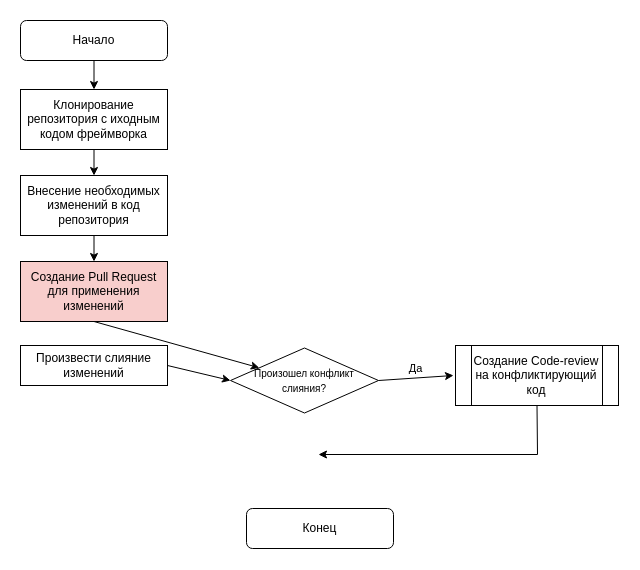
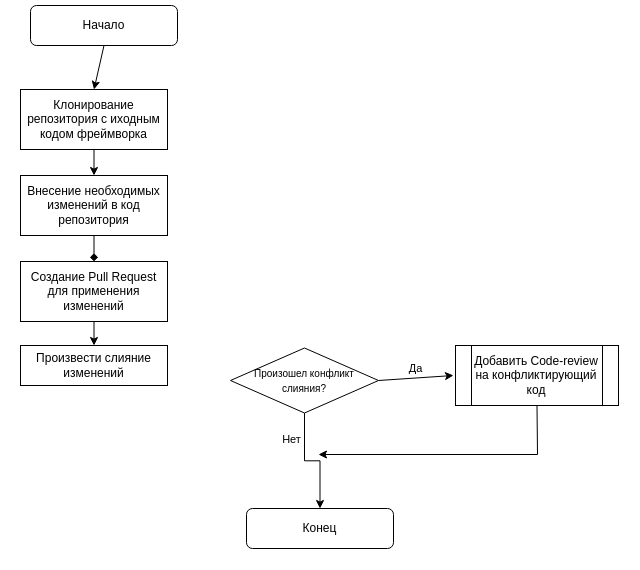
node "Начало": moved (94, 41) -> (104, 26)
edge "Внесение необходимых изменений в код репозитория" -> "Создание Pull Request для применения изменений": arrowhead classic -> diamond
node "Создание Pull Request для применения изменений": fillcolor #f8cecc -> #ffffff
edge "Создание Pull Request для применения изменений" -> "Произошел конфликт слияния?": now "Создание Pull Request для применения изменений" -> "Произвести слияние изменений"
edge "Произвести слияние изменений" -> "Произошел конфликт слияния?": removed
node "Создание Code-review на конфликтирующий код": label "Создание Code-review на конфликтирующий код" -> "Добавить Code-review на конфликтирующий код"
edge "Произошел конфликт слияния?" -> "Конец": added, label "Нет"
